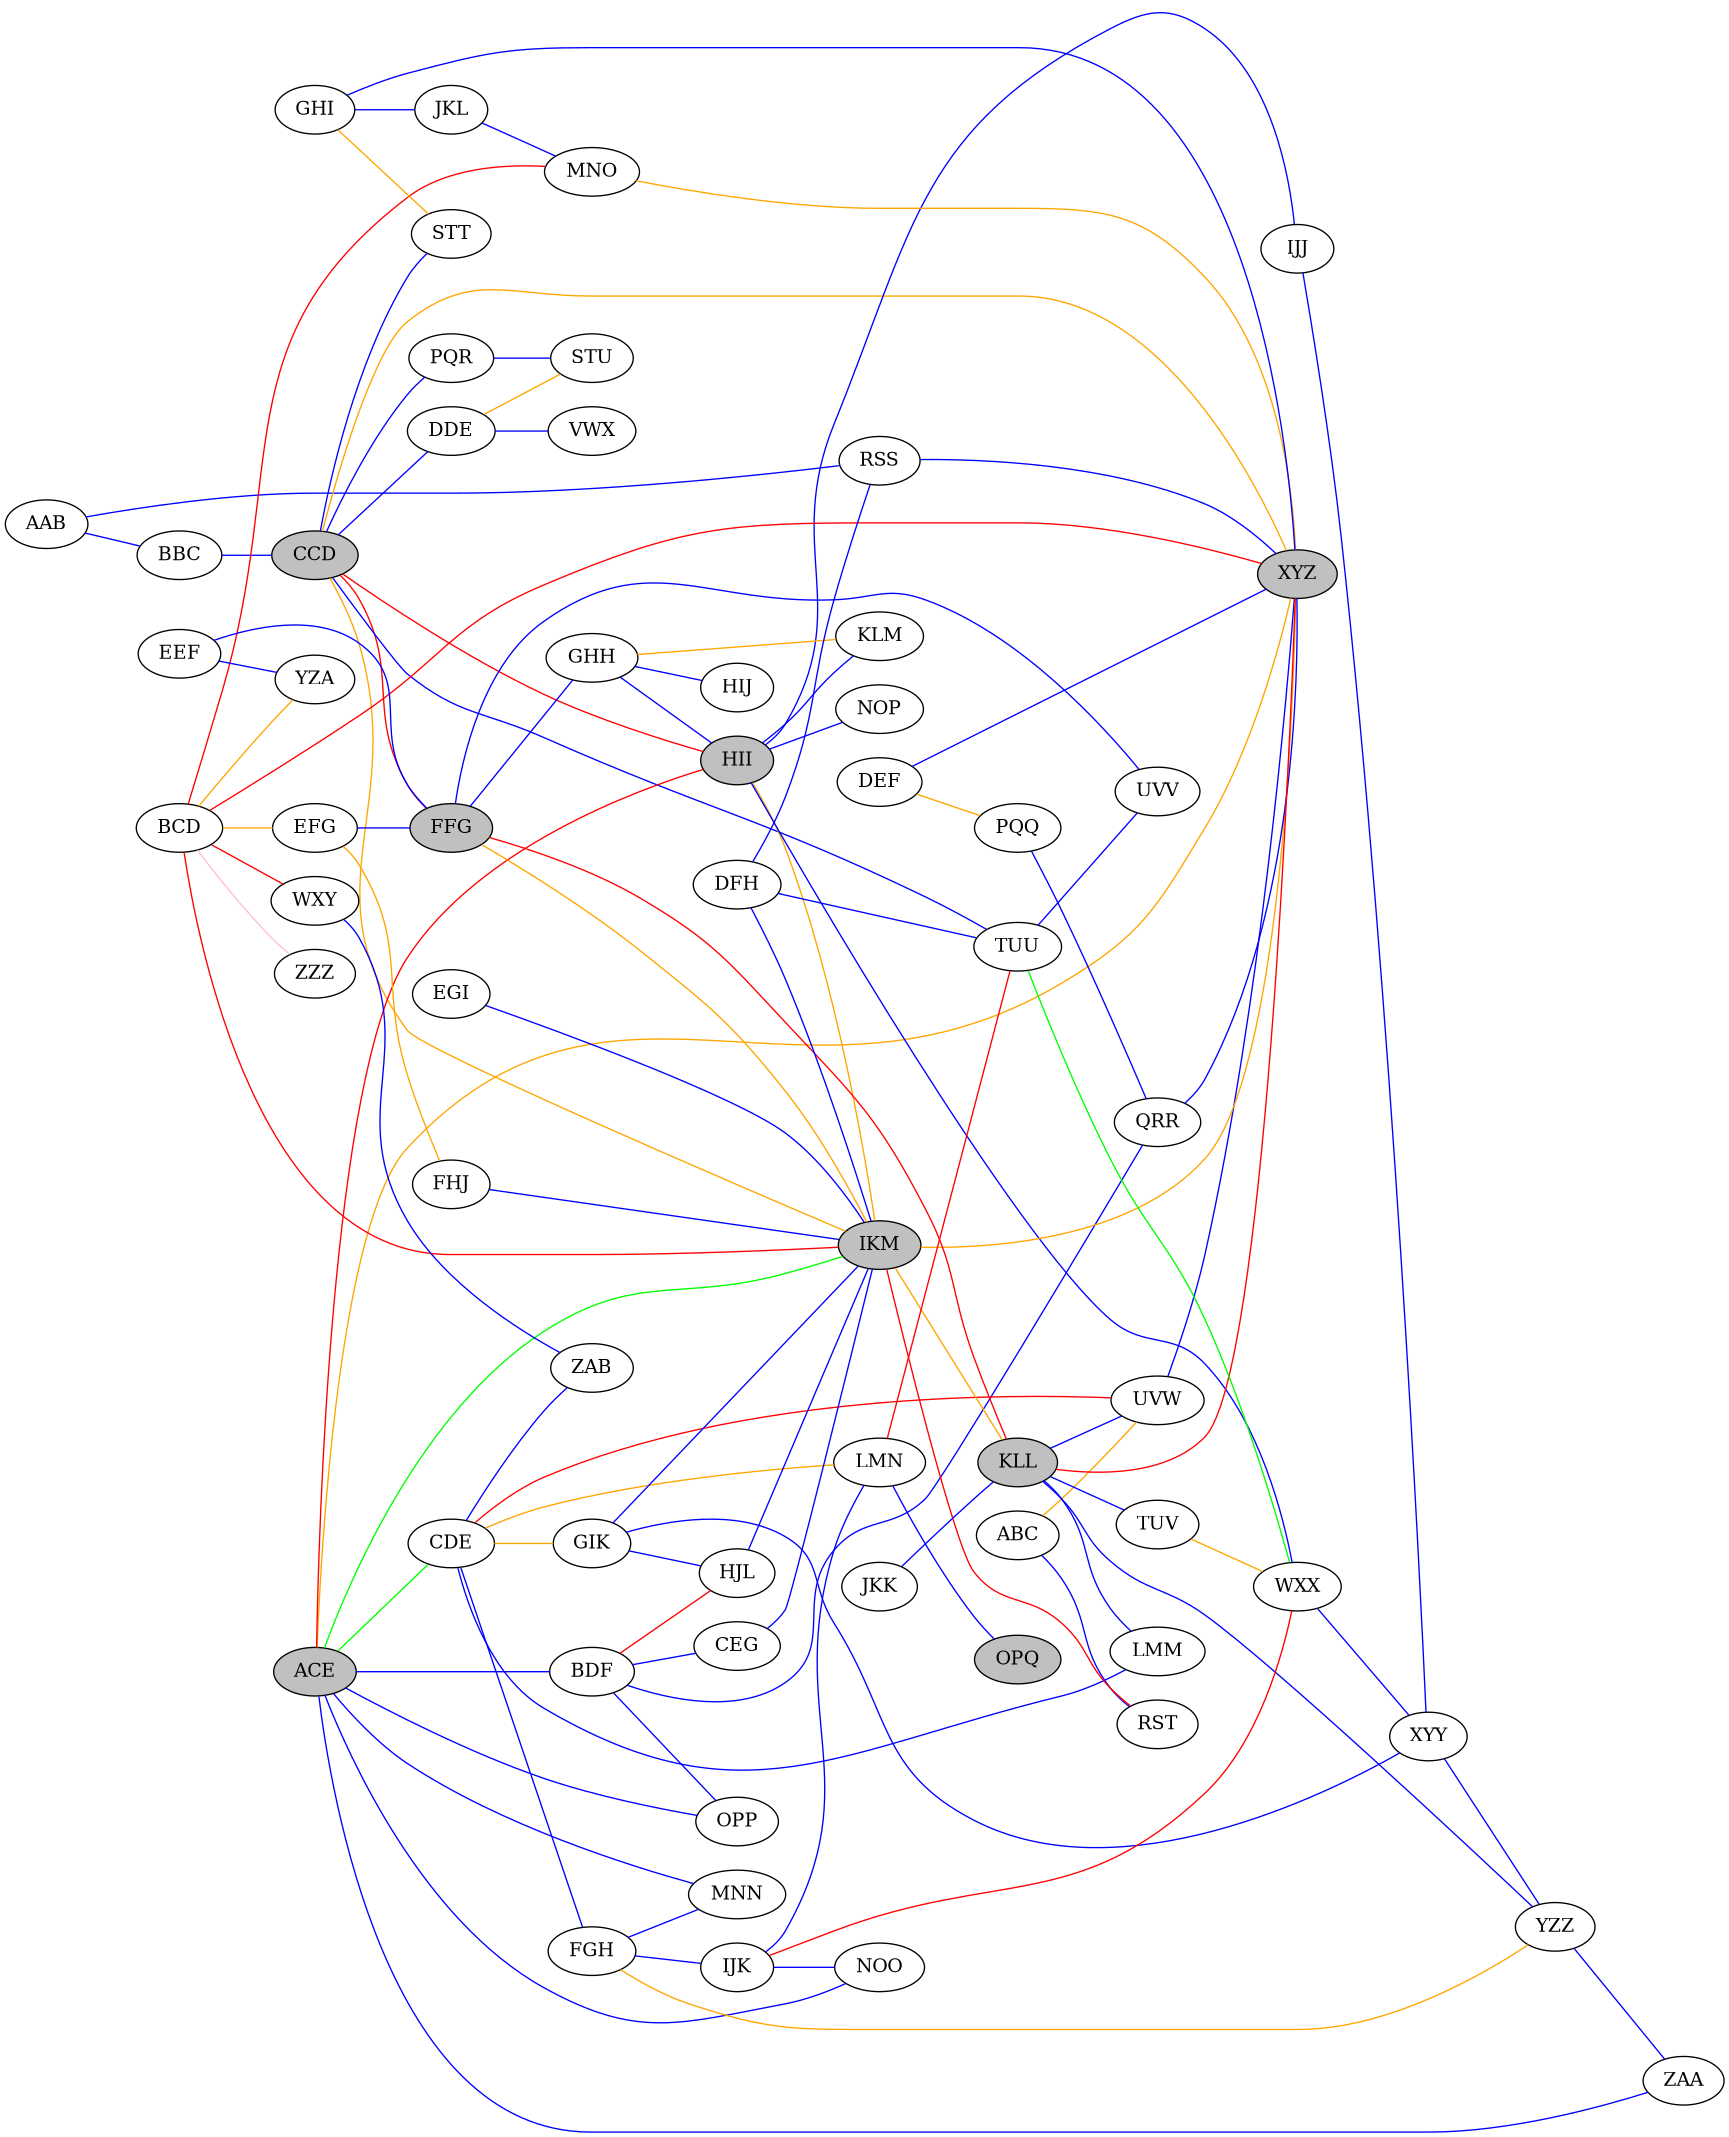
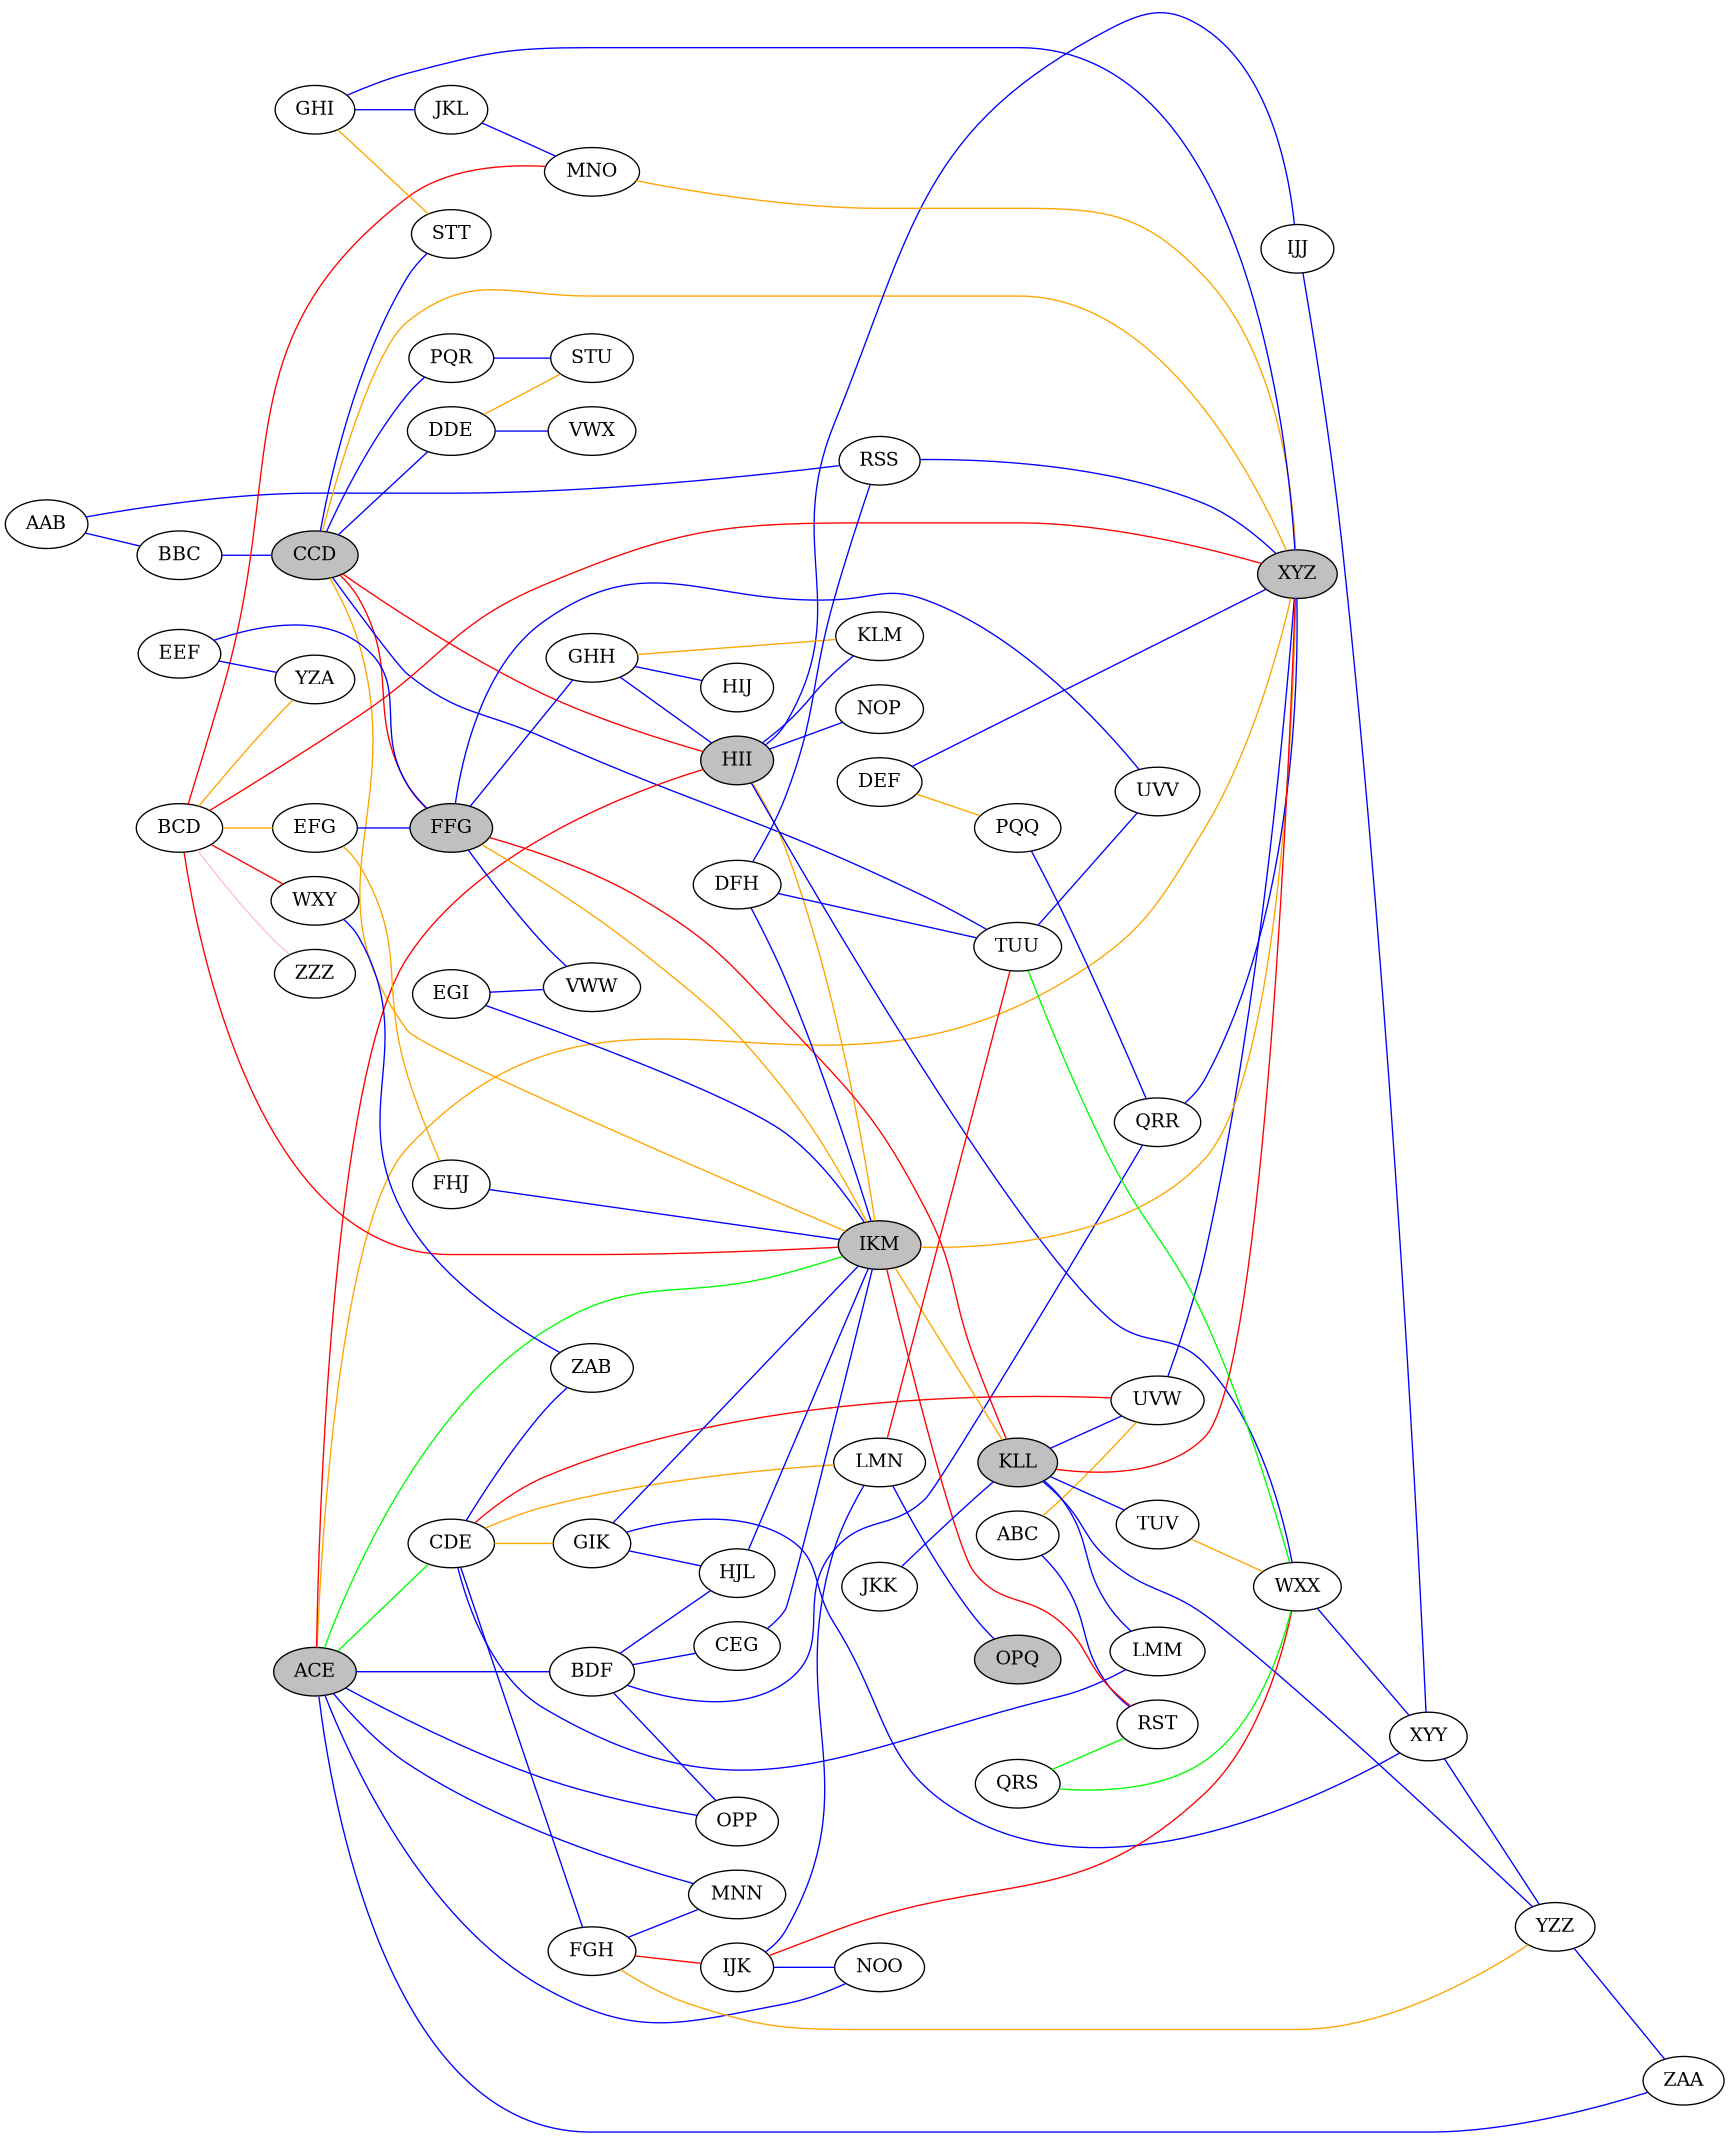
node "VWW": added
edge "HJL" -- "BDF": color Red -> Blue
node "QRS": added
edge "FGH" -- "IJK": color Blue -> Red
